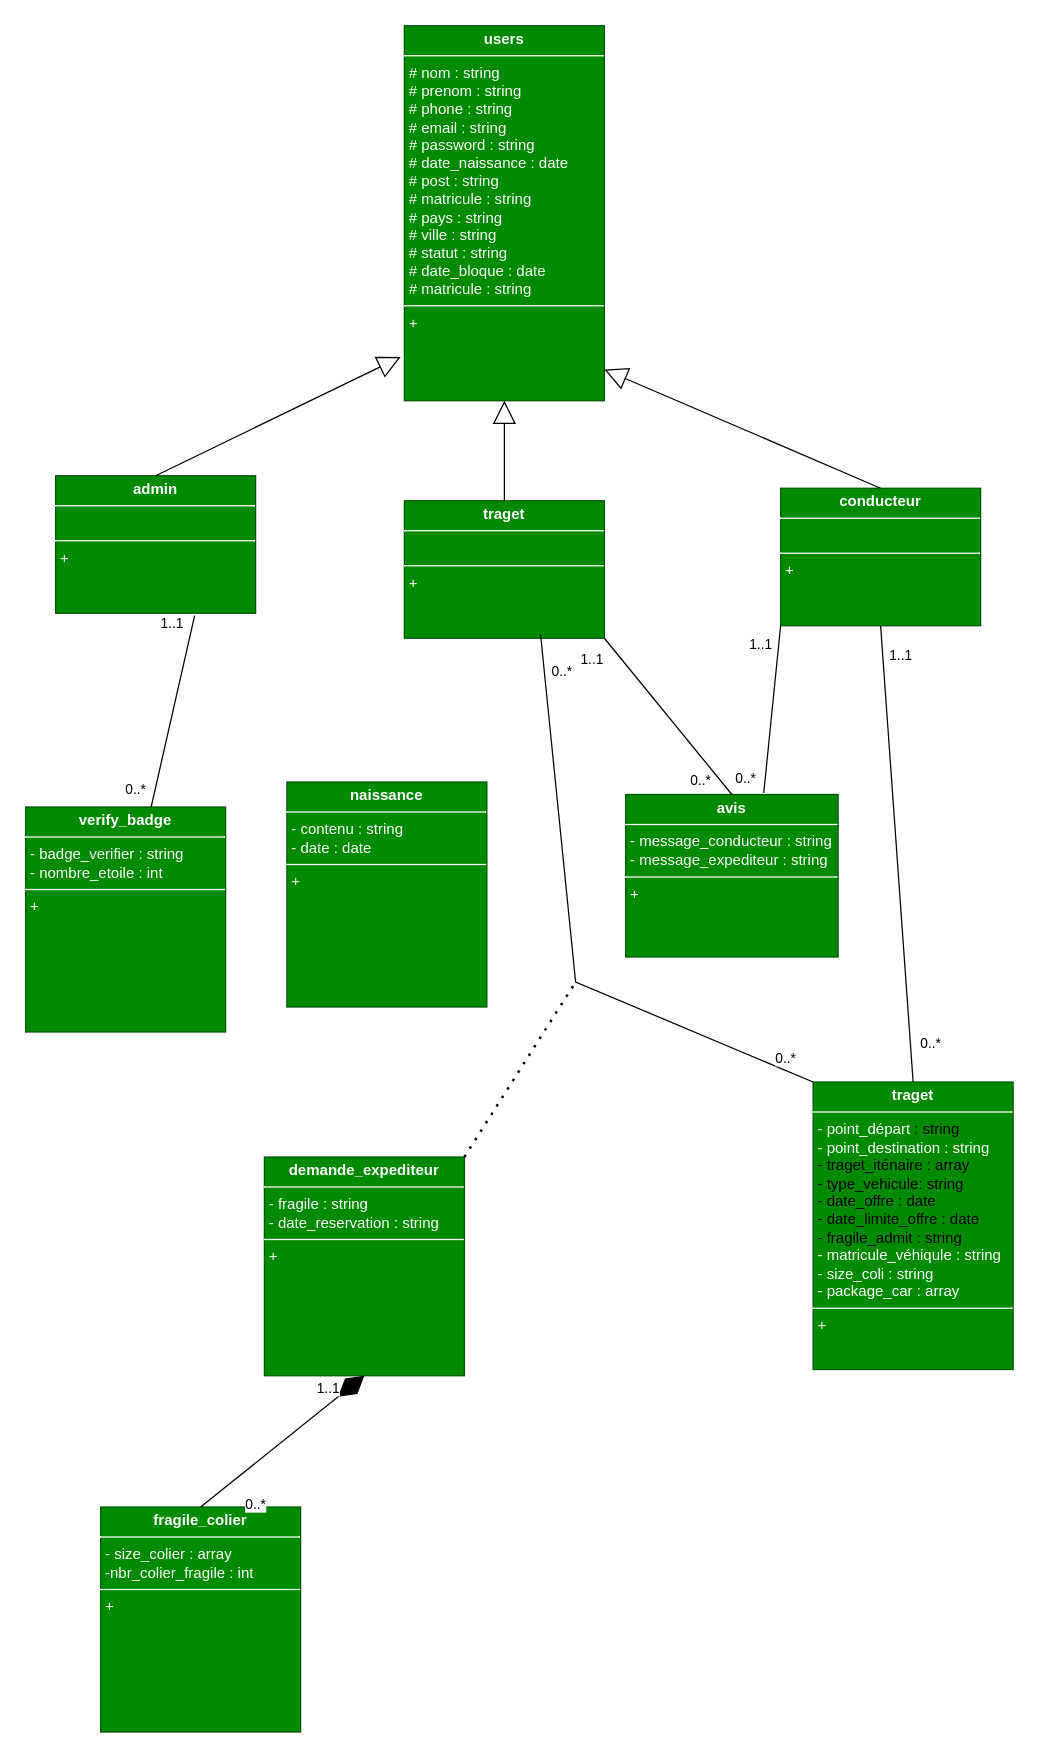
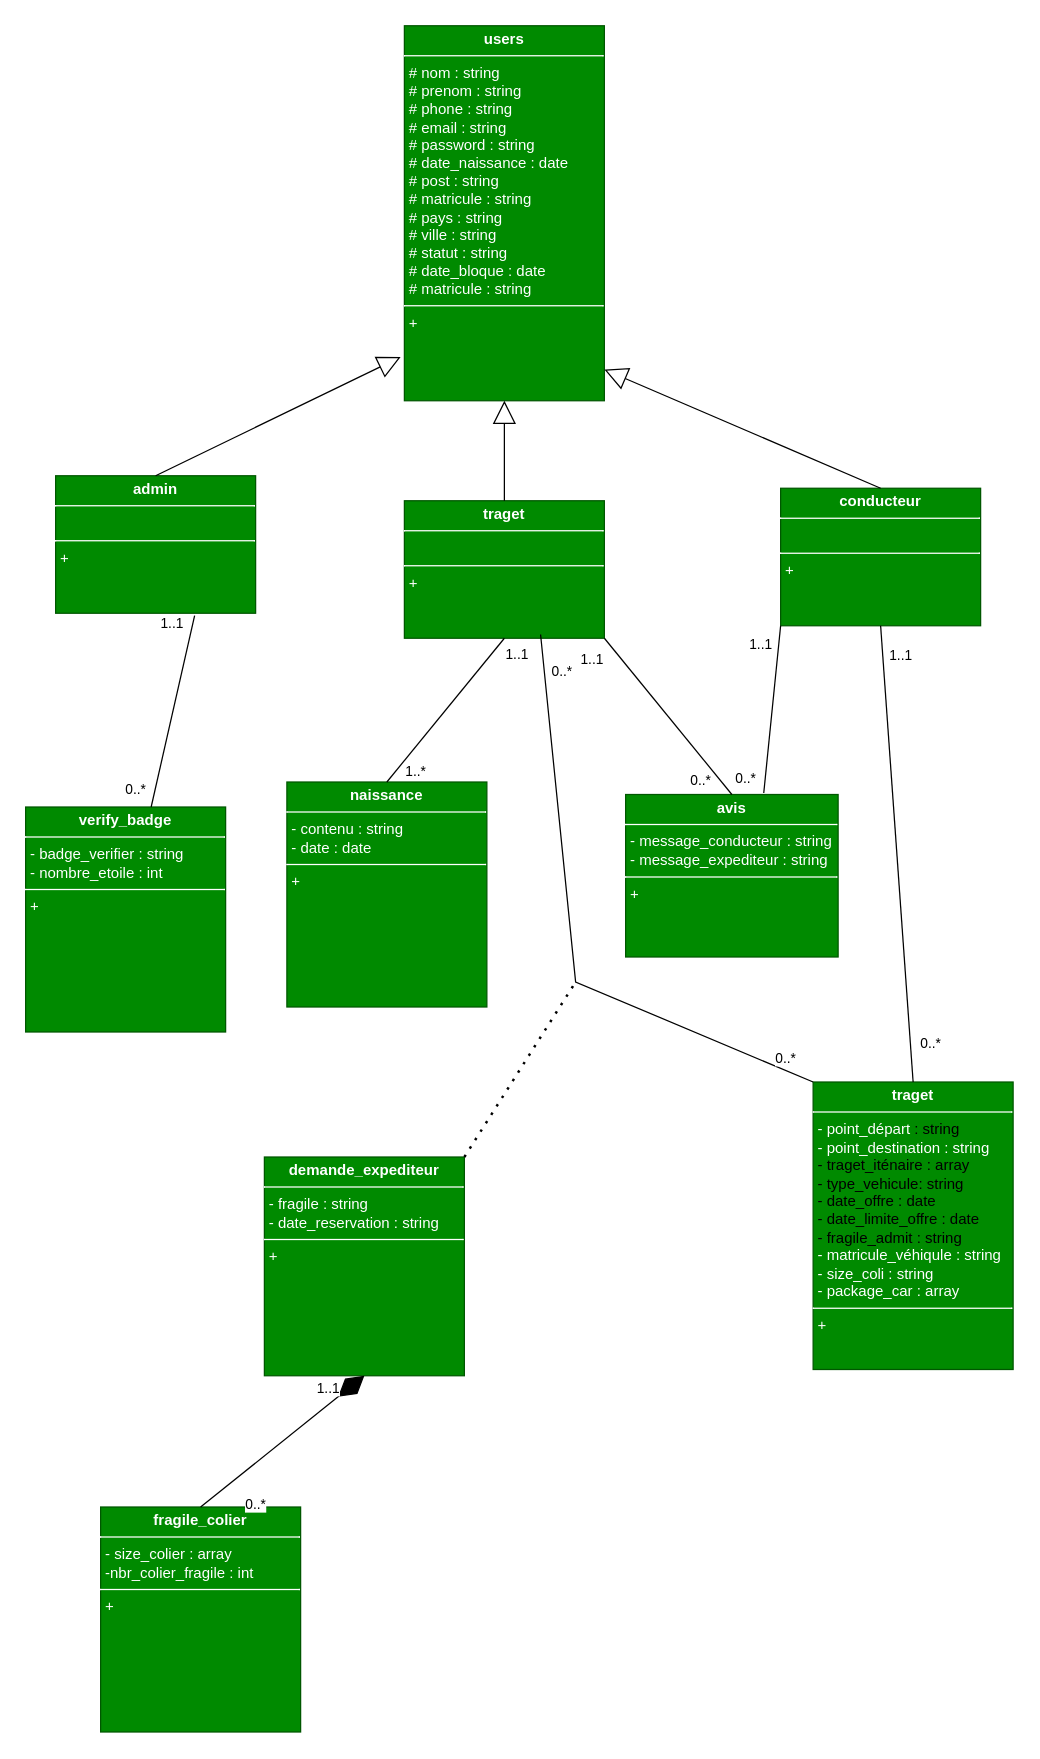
edge "traget +" -- "naissance - contenu : string - date : date +": added, labels "1..1", "1..*"
